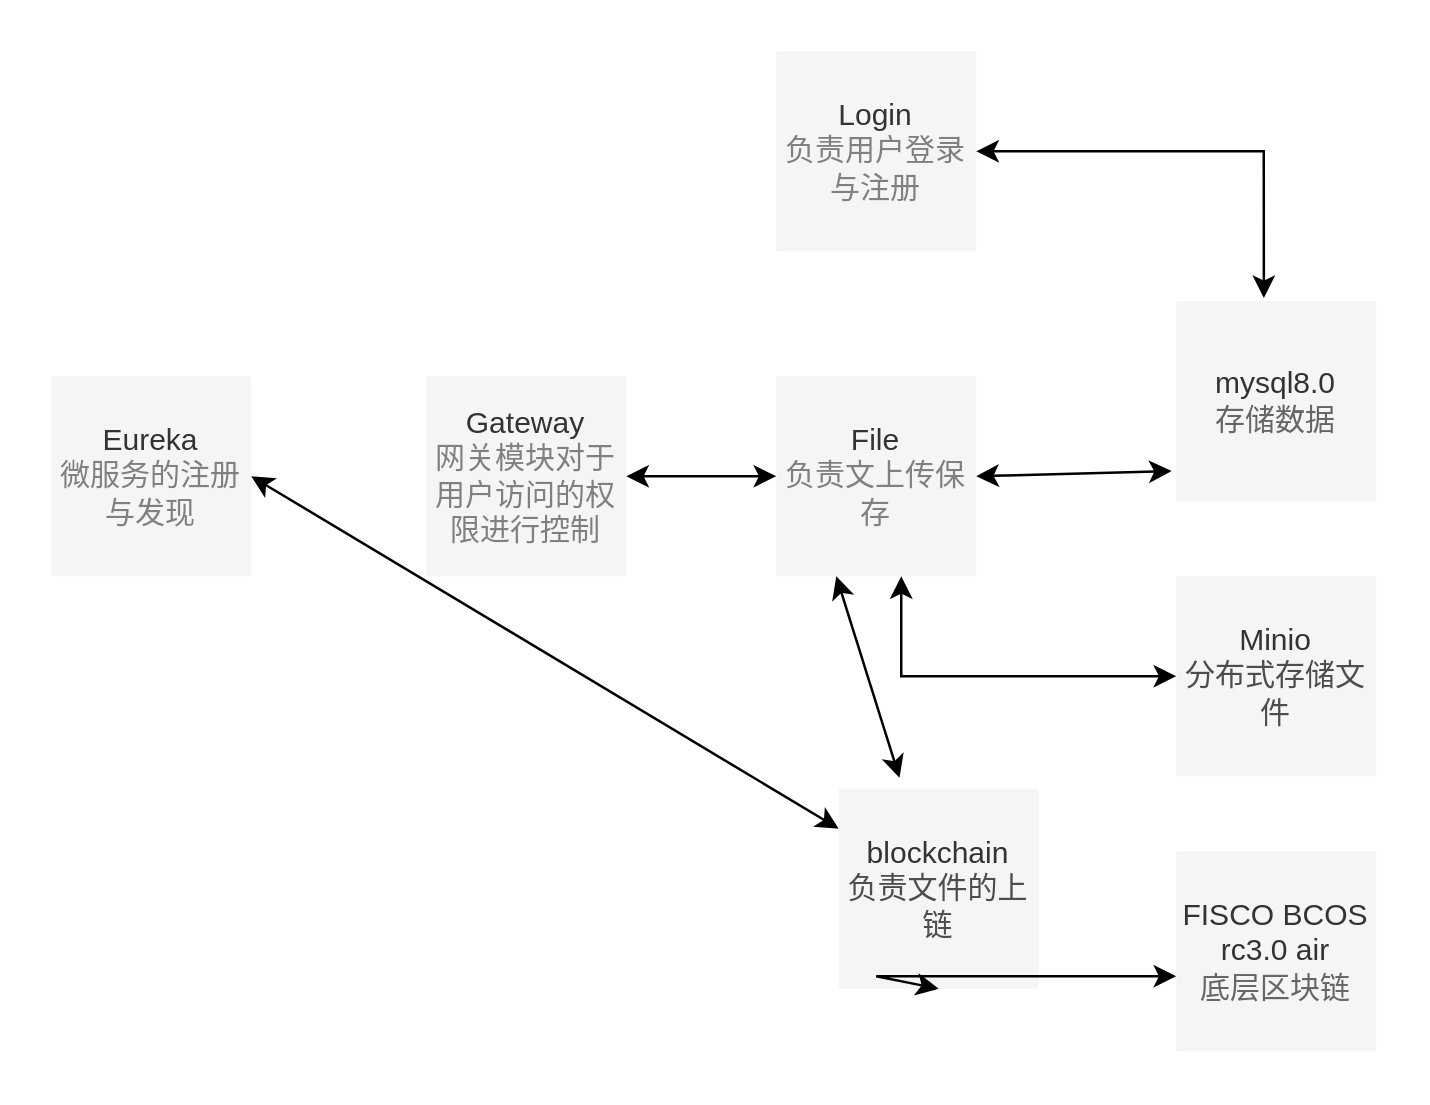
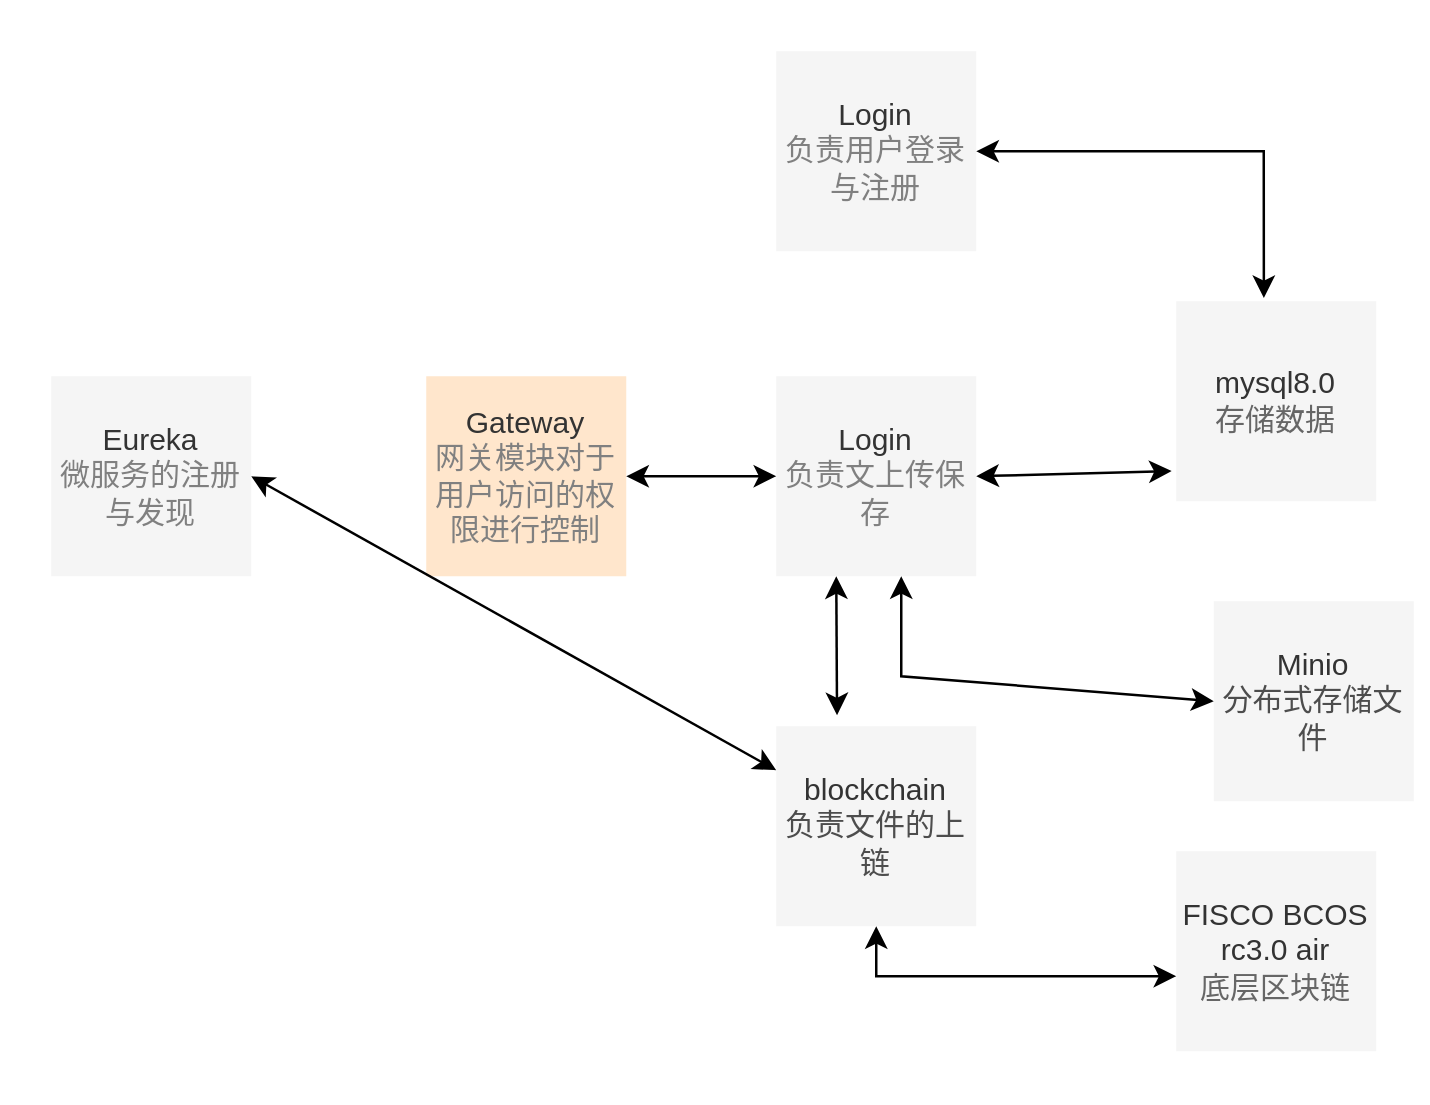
node "Gateway 网关模块对于用户访问的权限进行控制": fillcolor #f5f5f5 -> #ffe6cc
node "File 负责文上传保存": label "File 负责文上传保存" -> "Login 负责文上传保存"
node "Minio 分布式存储文件": moved (1276, 676) -> (1314, 701)
node "blockchain 负责文件的上链": moved (939, 889) -> (876, 826)
